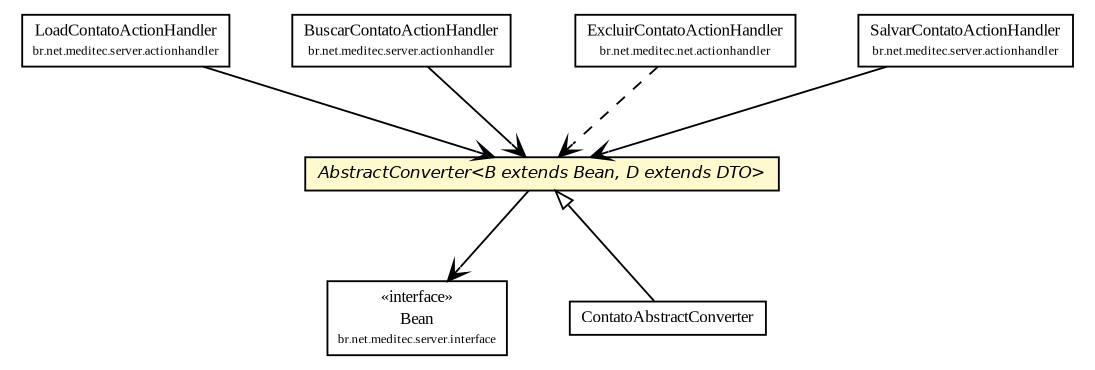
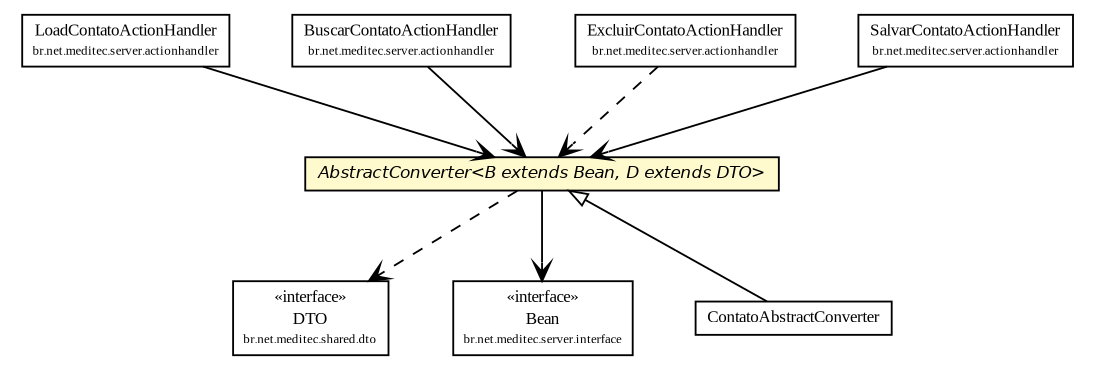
node "ExcluirContatoActionHandler": text "br.net.meditec.net.actionhandler" -> "br.net.meditec.server.actionhandler"
node "DTO": added
